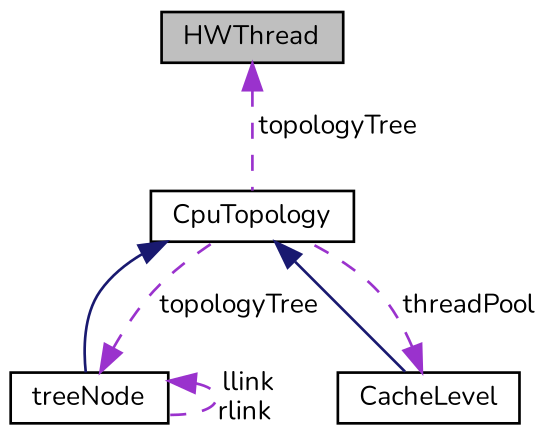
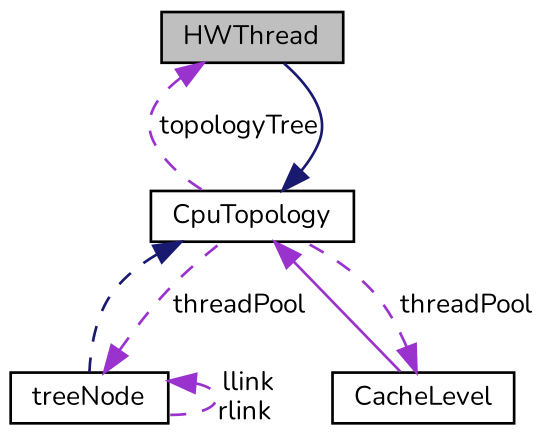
edge "HWThread" -> "CpuTopology": added
edge "treeNode" -> "CpuTopology": style solid -> dashed
edge "CpuTopology" -> "treeNode": label " topologyTree" -> " threadPool"
edge "CacheLevel" -> "CpuTopology": color midnightblue -> darkorchid3
